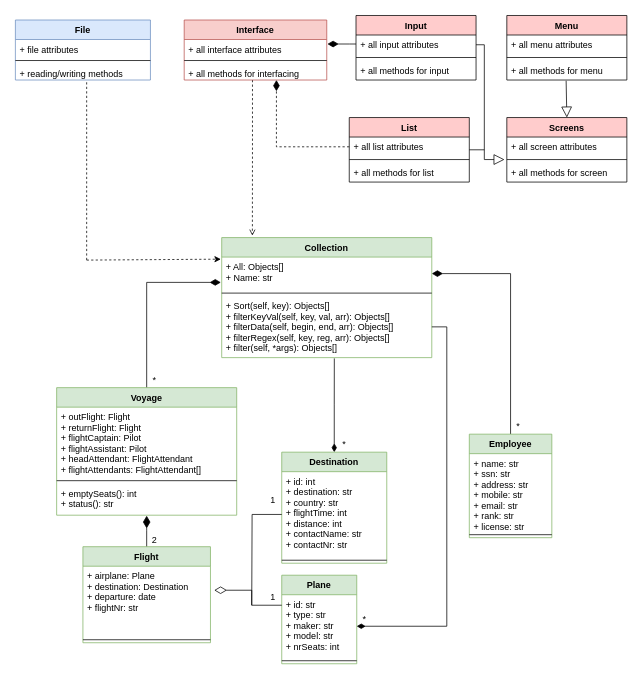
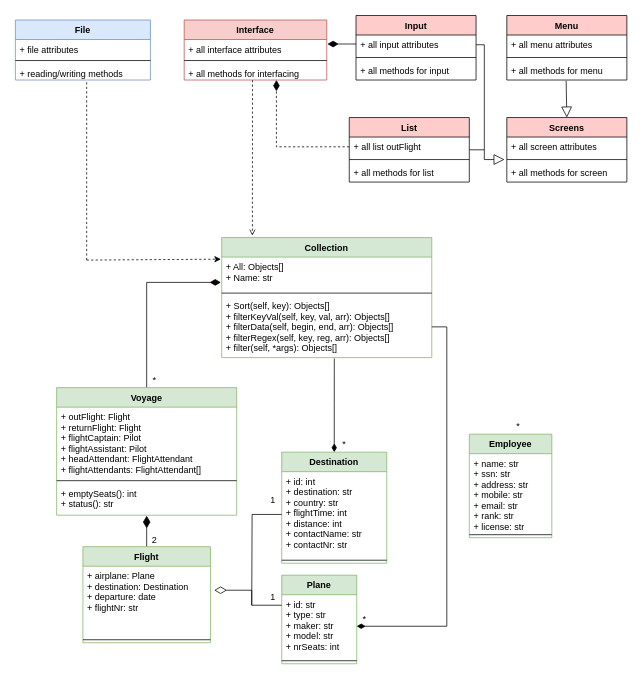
node "+ all list attributes": label "+ all list attributes" -> "+ all list outFlight"
edge "Employee" -> "+ All: Objects[] + Name: str": removed
